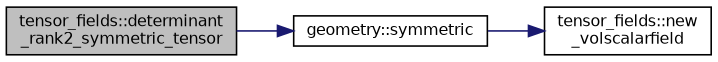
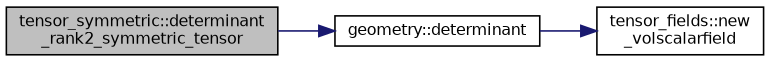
node "tensor_fields::determinant _rank2_symmetric_tensor": label "tensor_fields::determinant _rank2_symmetric_tensor" -> "tensor_symmetric::determinant _rank2_symmetric_tensor"
node "geometry::symmetric": label "geometry::symmetric" -> "geometry::determinant"
